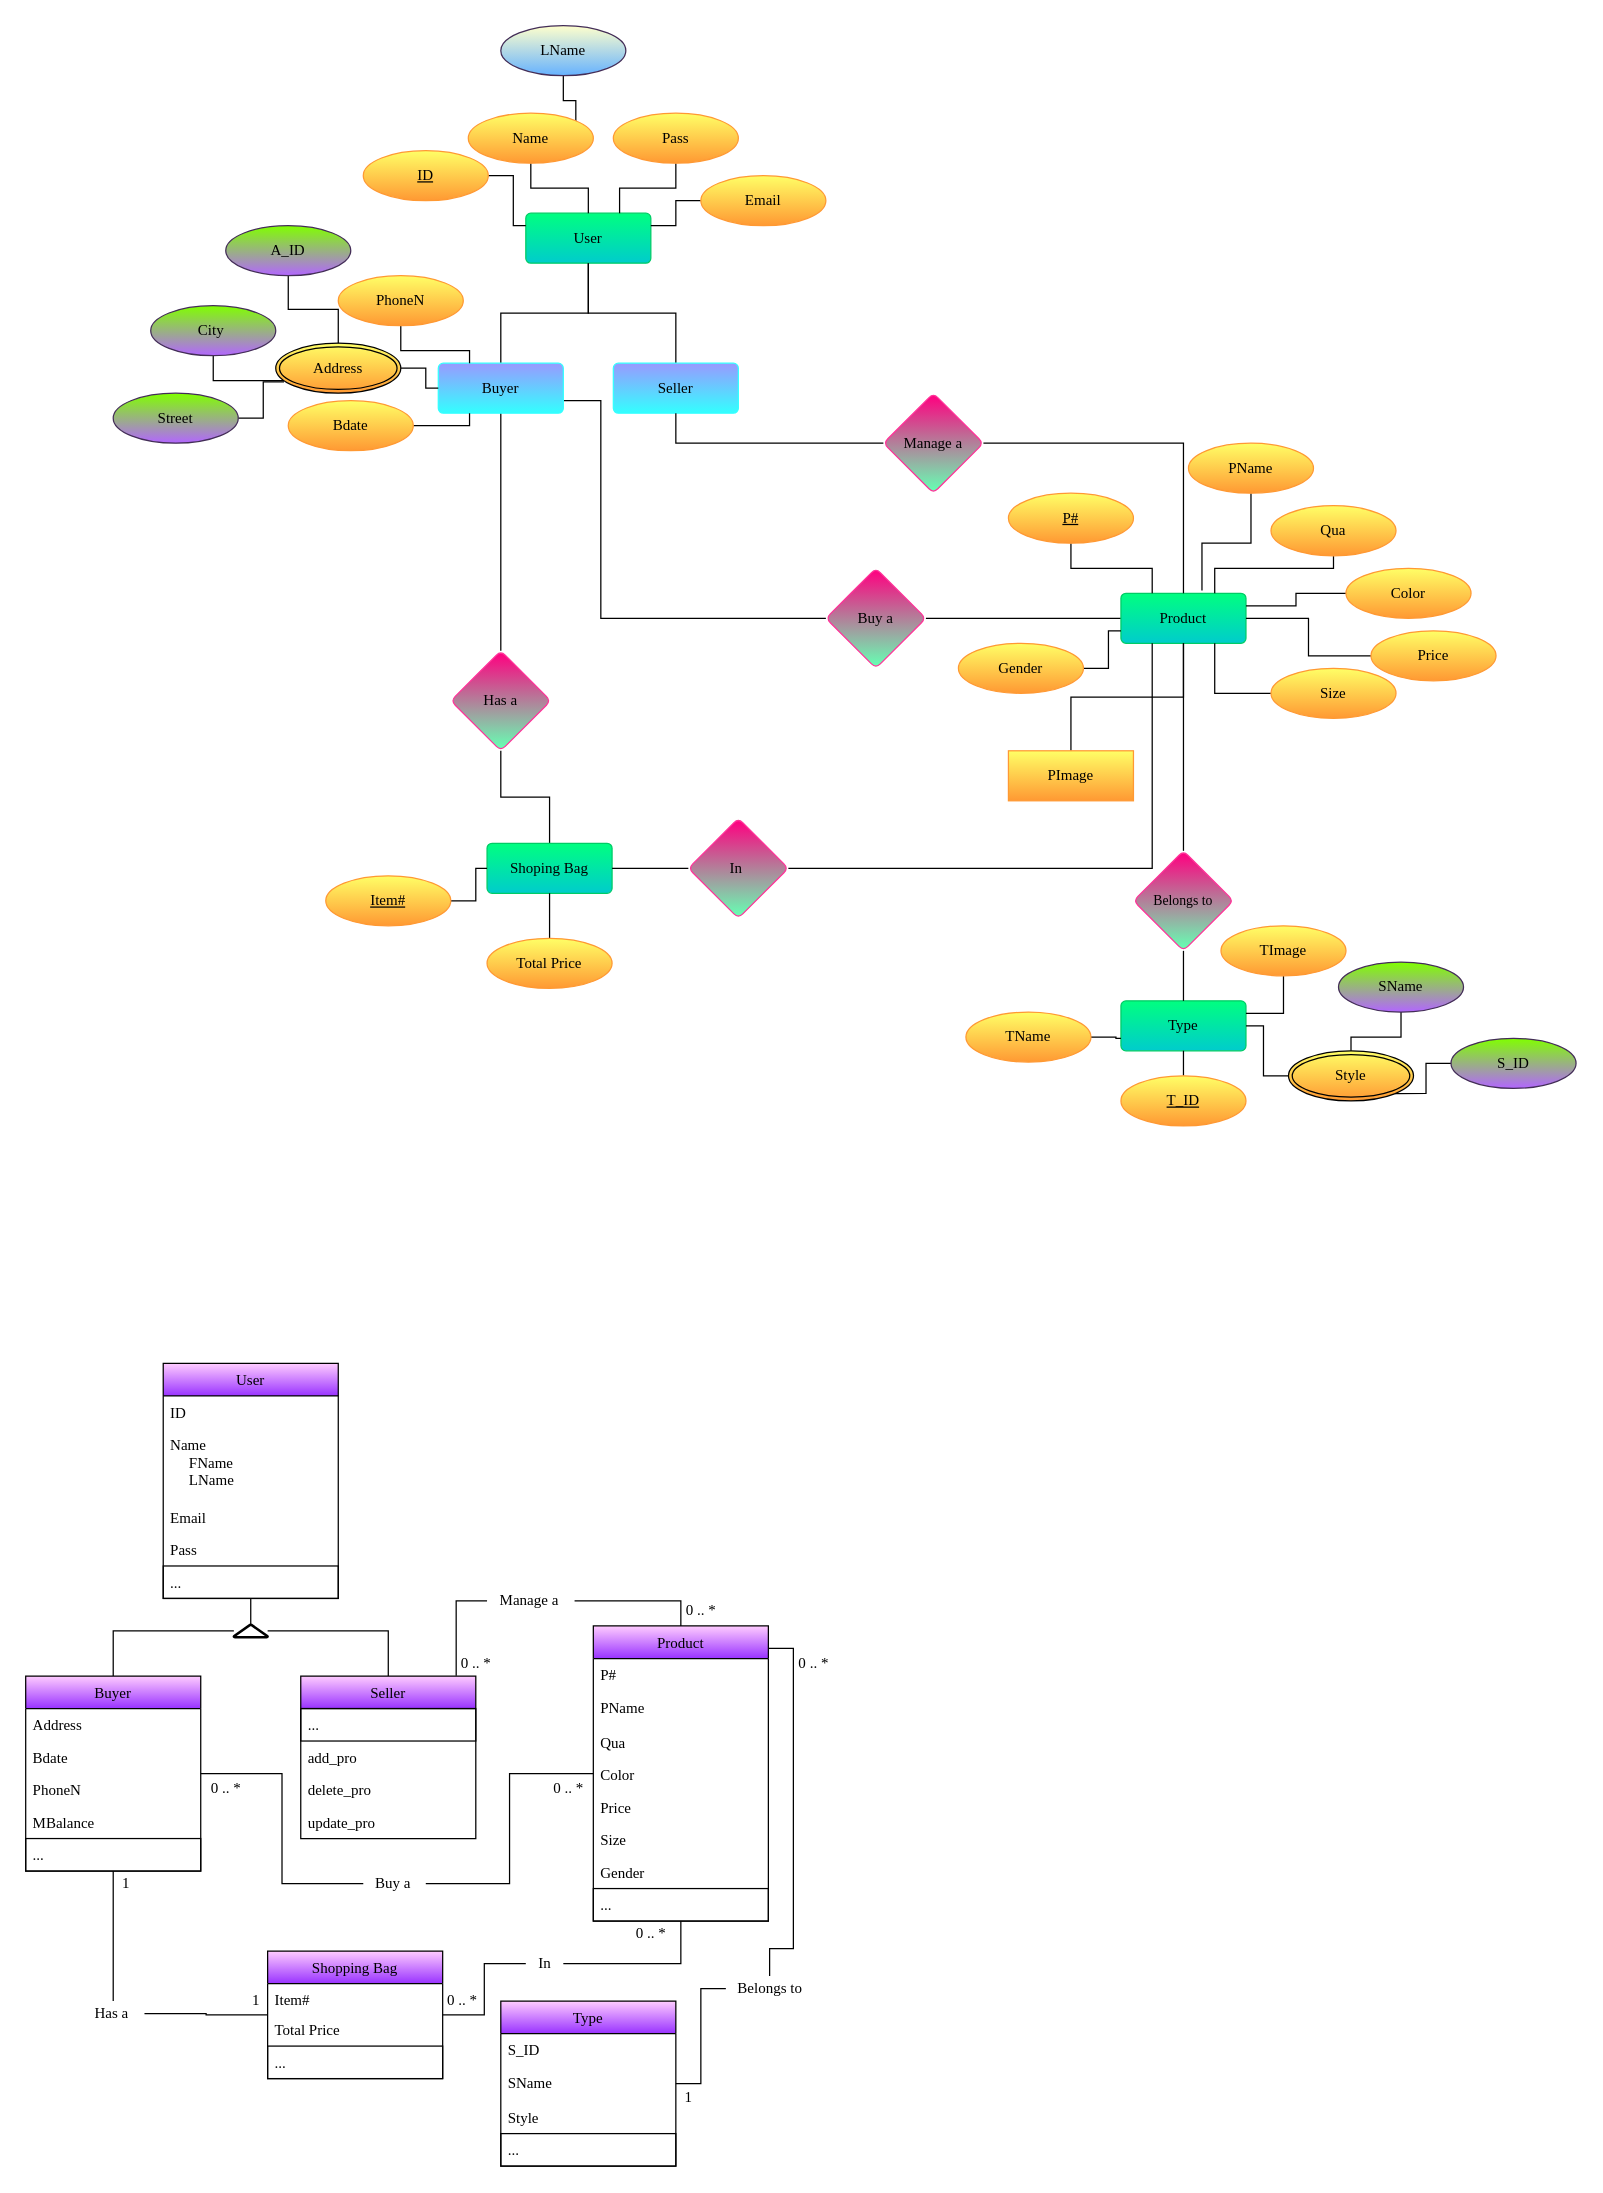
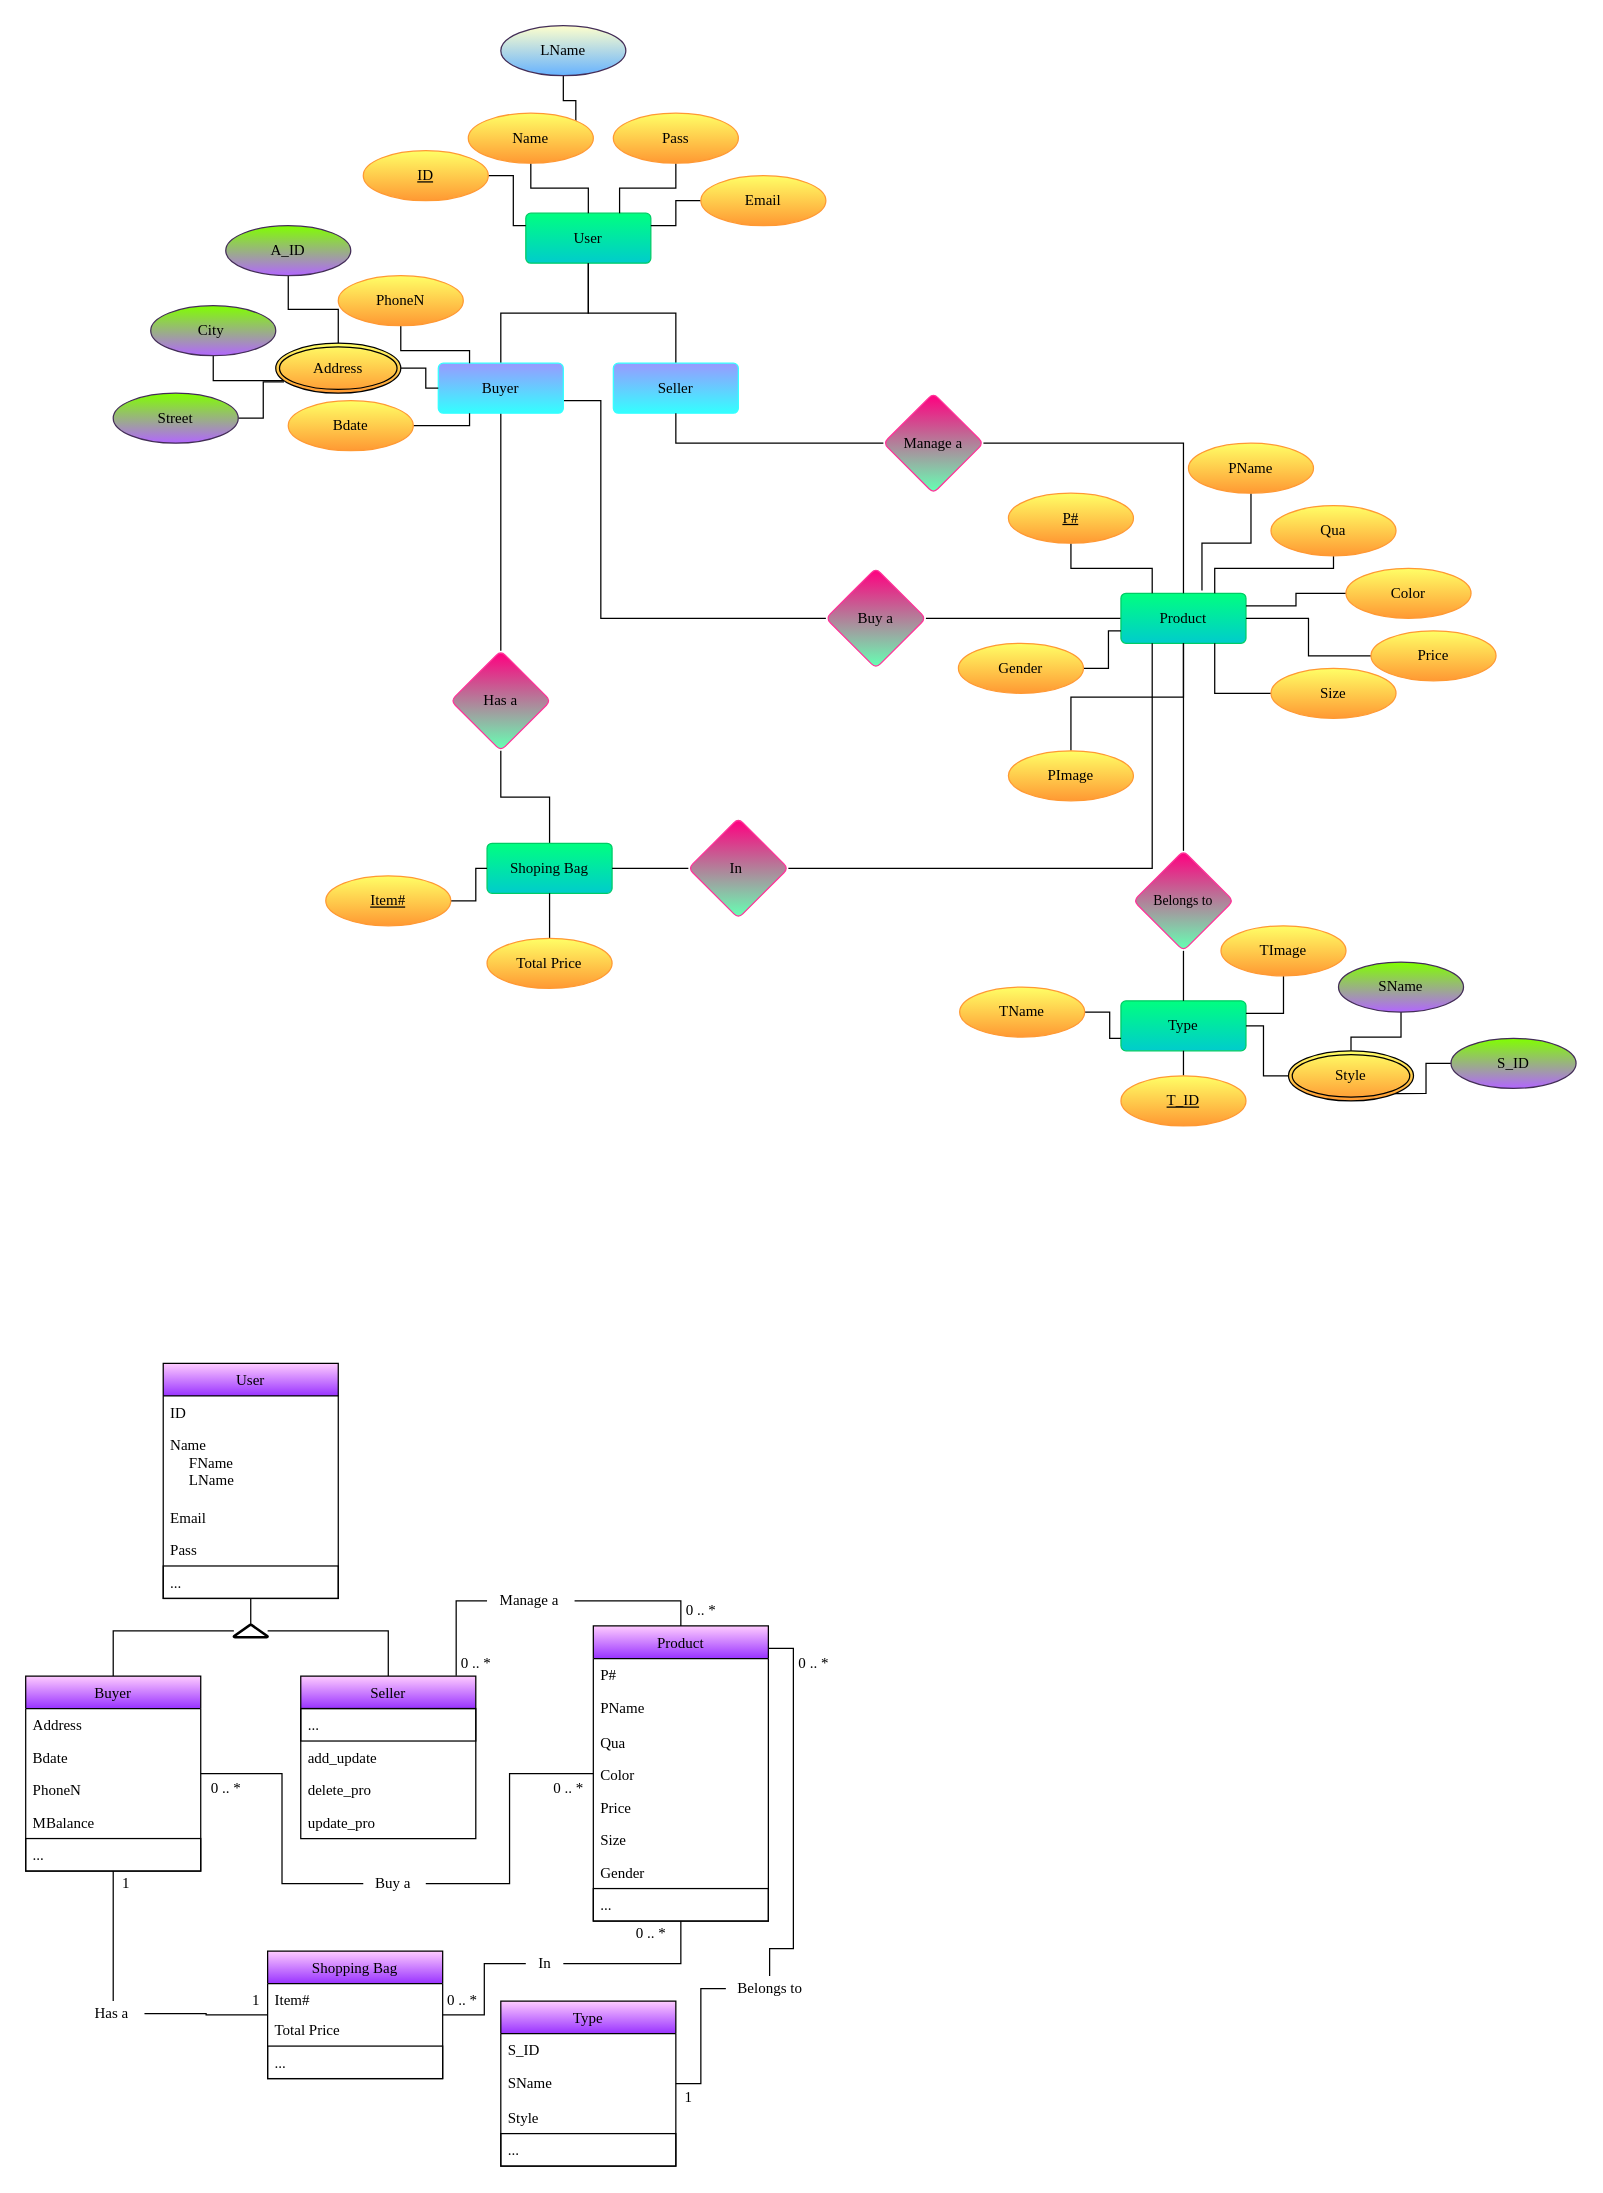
node "PImage": shape rectangle -> ellipse
node "TName": moved (1028, 1037) -> (1022, 1012)
node "add_pro": label "add_pro" -> "add_update"
